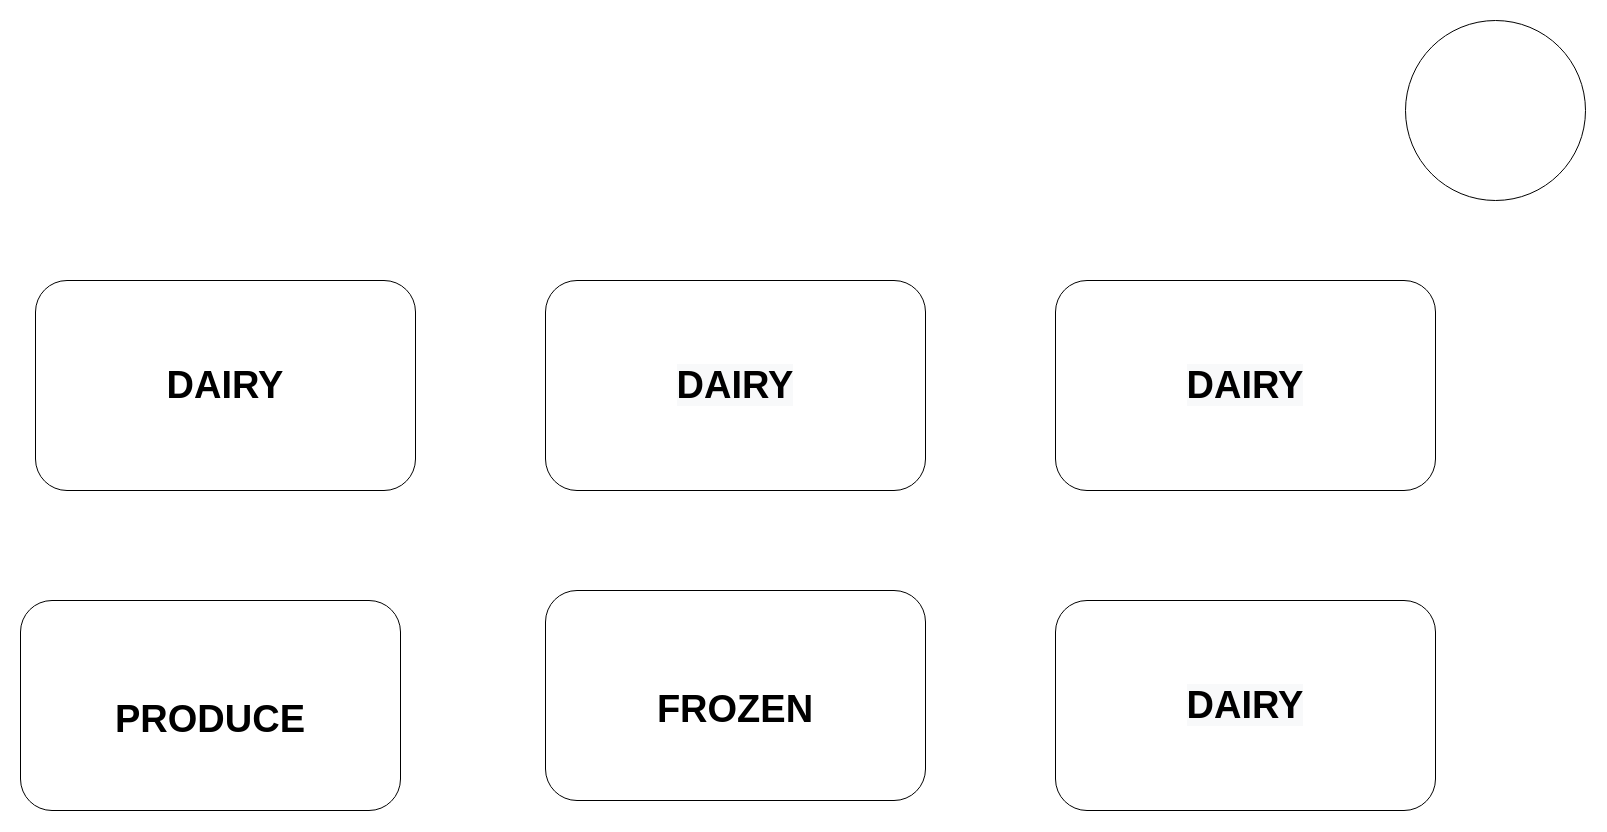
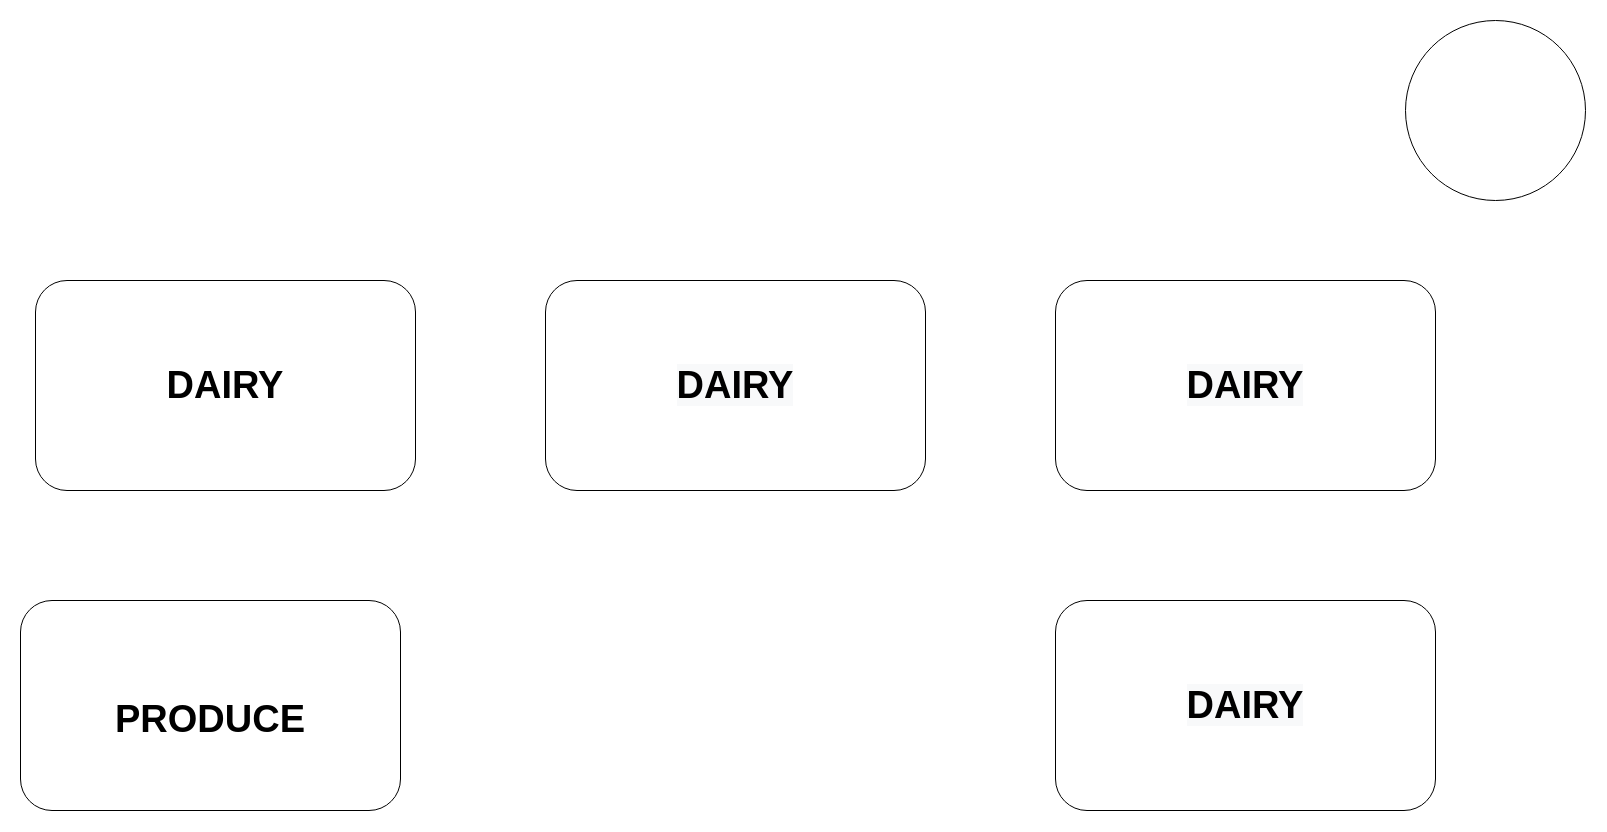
node "FROZEN": removed
